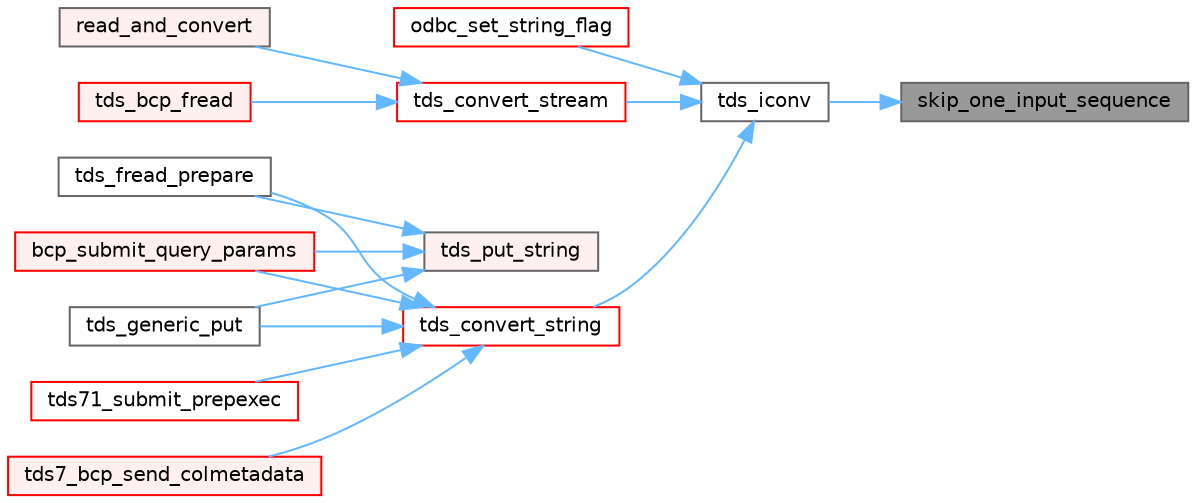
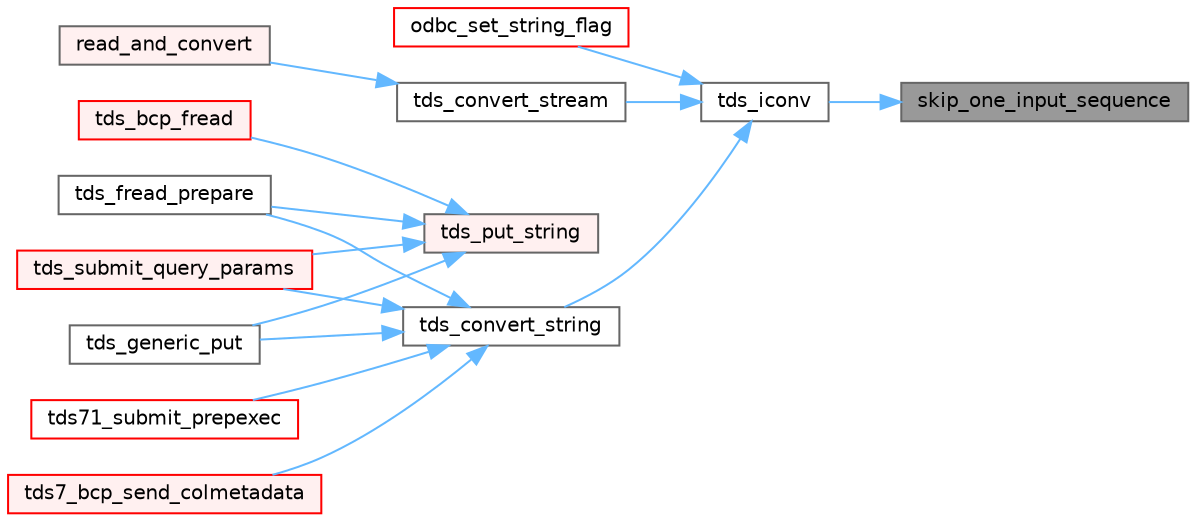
edge "tds_bcp_fread" -> "tds_convert_stream": now "tds_bcp_fread" -> "tds_put_string"
node "tds_convert_stream": color red -> grey40
node "bcp_submit_query_params": label "bcp_submit_query_params" -> "tds_submit_query_params"
node "tds_convert_string": color red -> grey40
